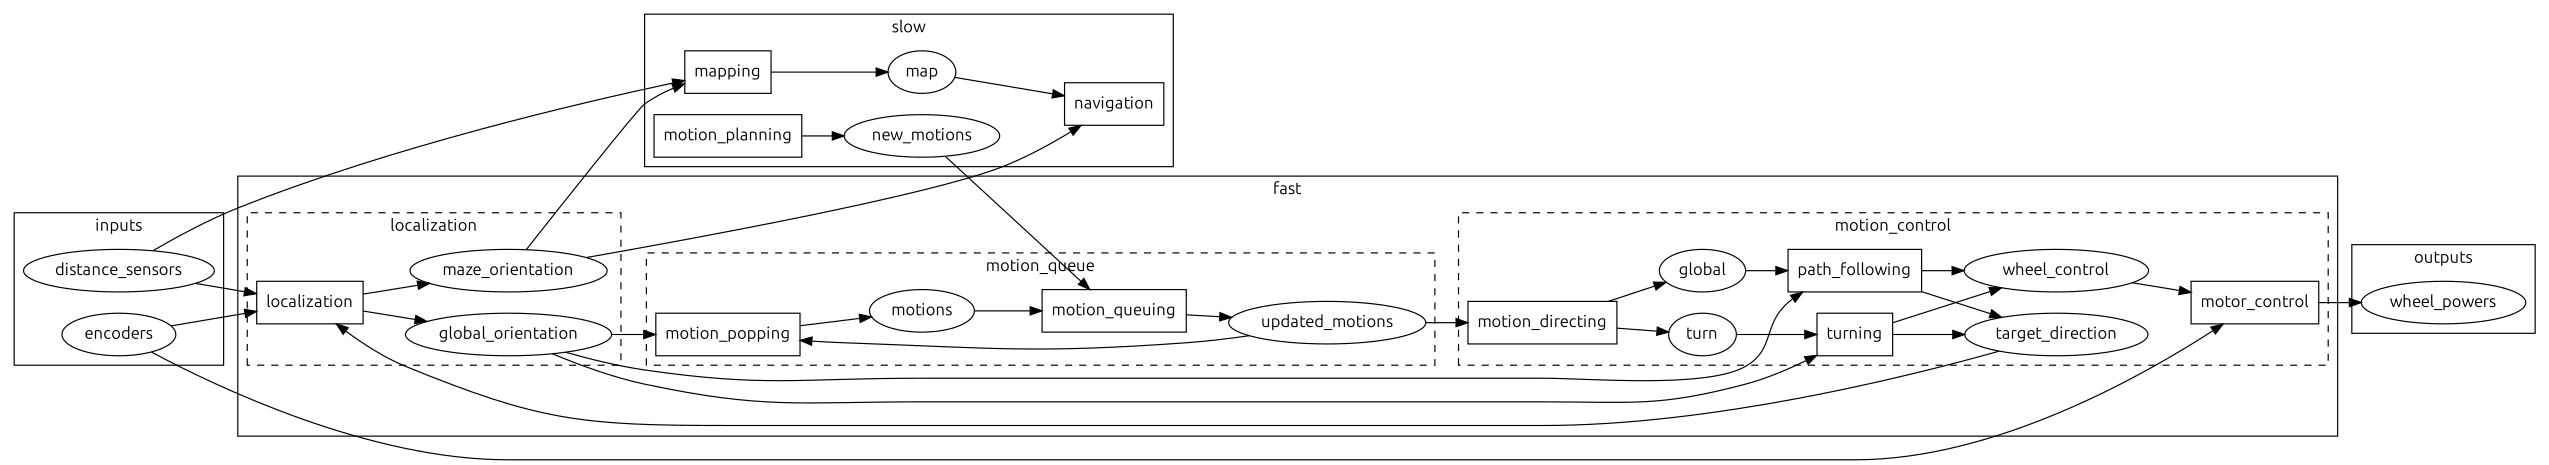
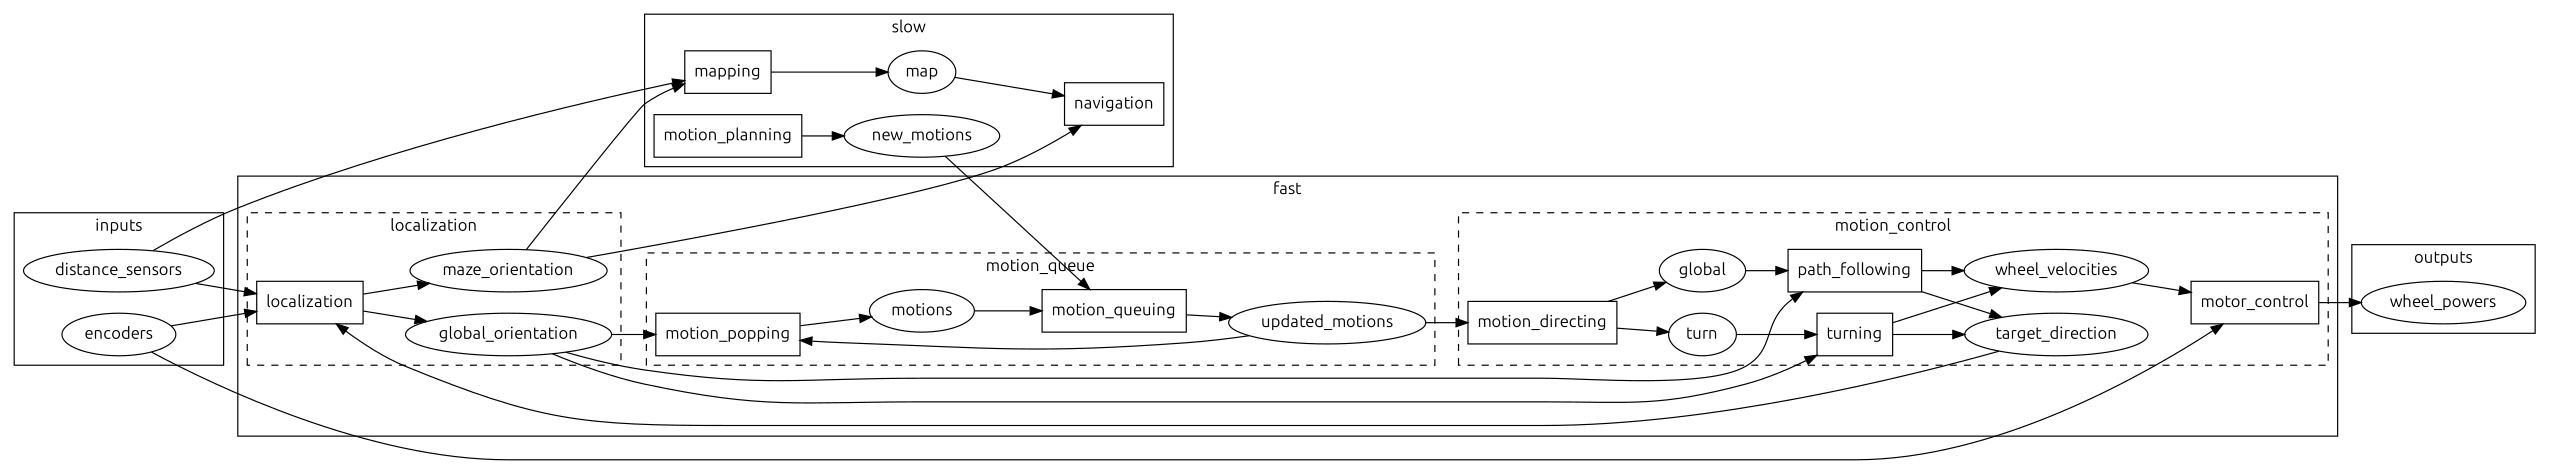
node "wheel_control": label "wheel_control" -> "wheel_velocities"
